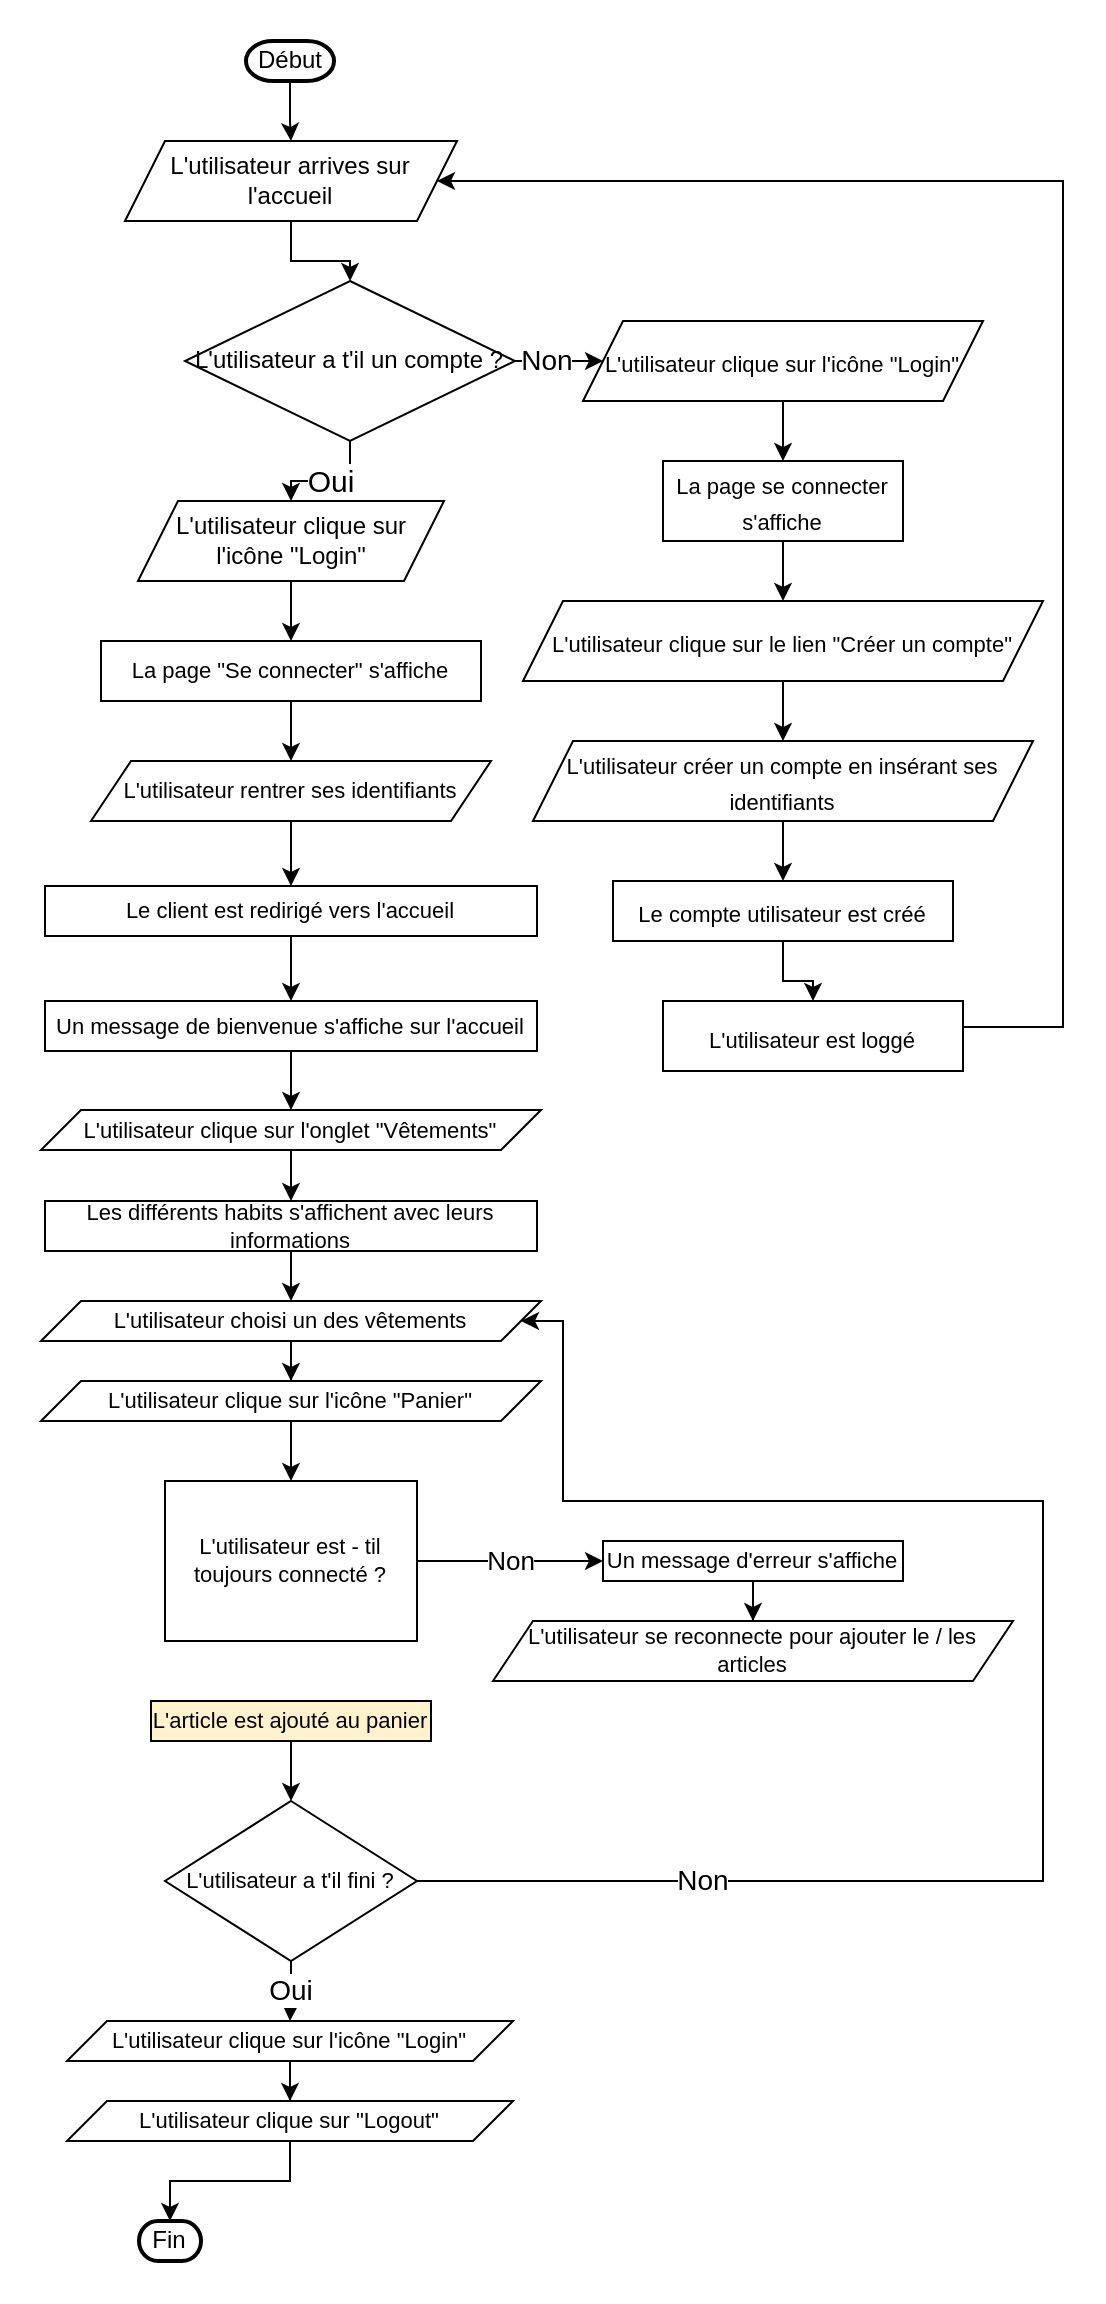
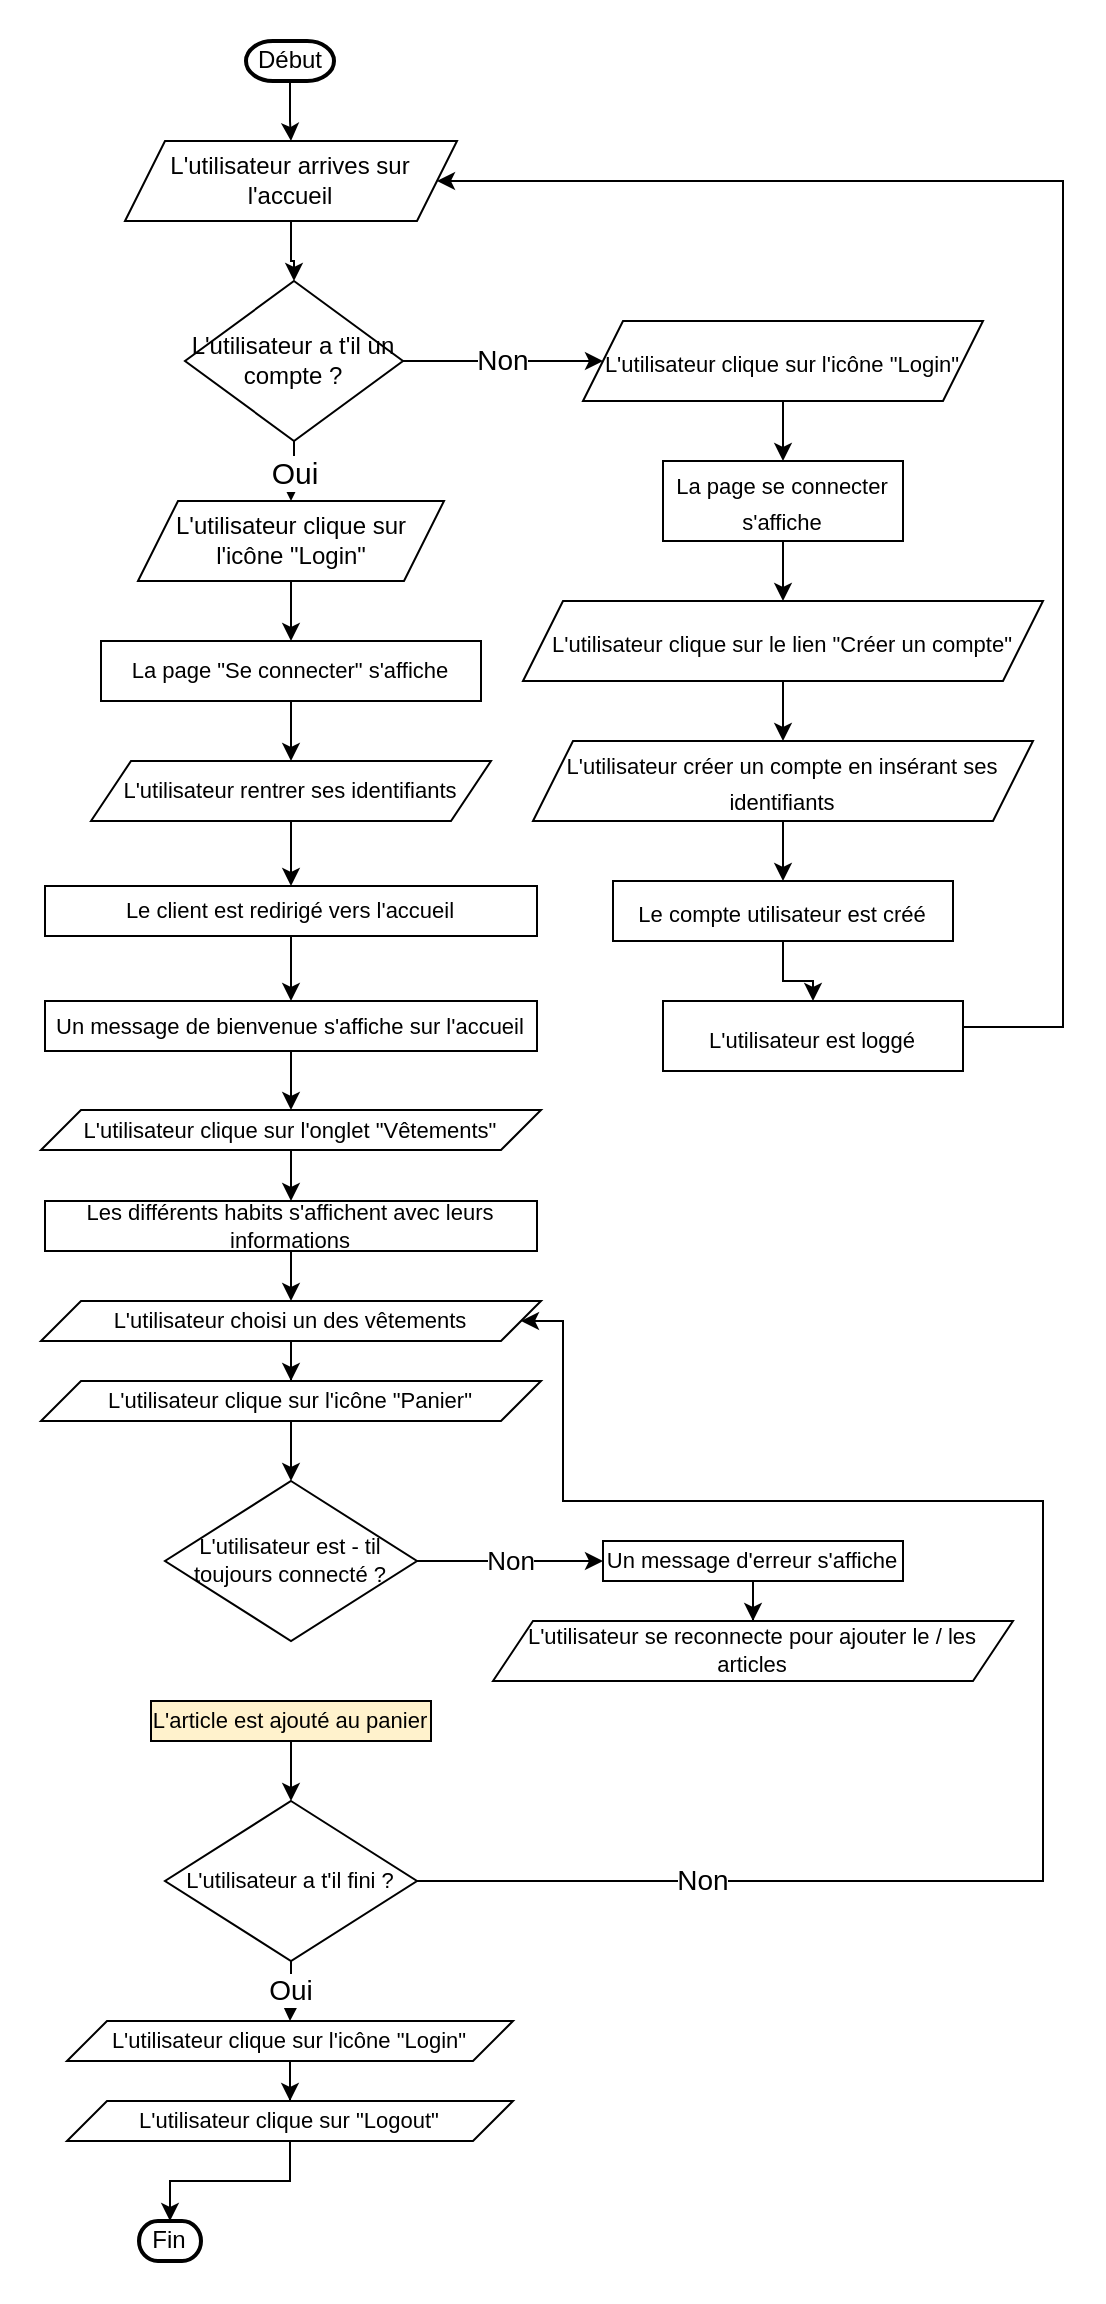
node "L'utilisateur a t'il un compte ?": size 330x160 -> 218x160
node "L'utilisateur est - til toujours connecté ?": shape rectangle -> diamond
